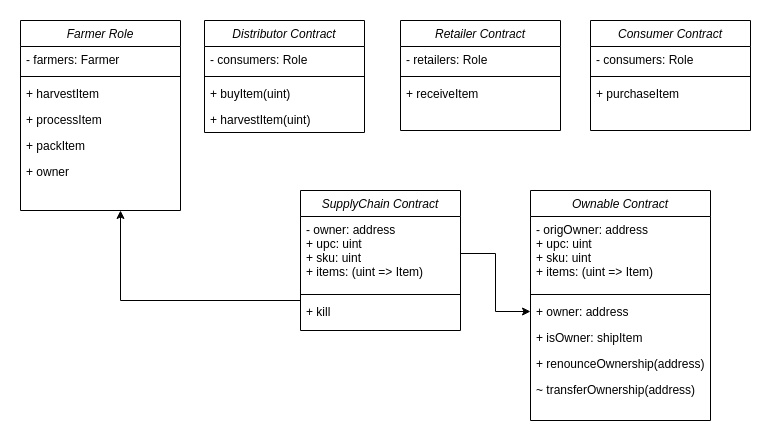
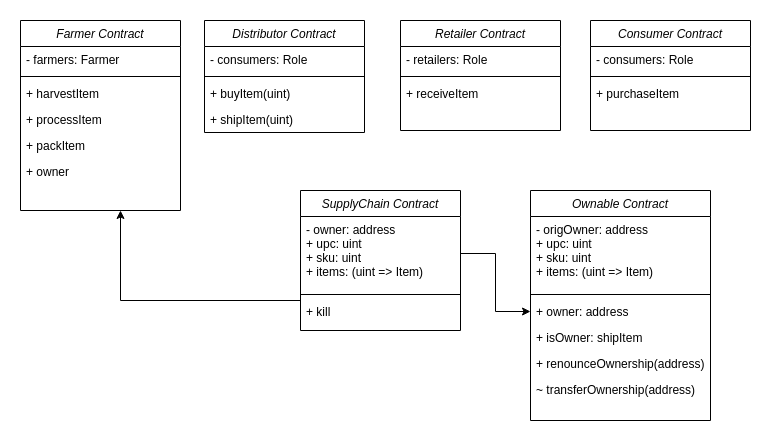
node "Farmer Role": label "Farmer Role" -> "Farmer Contract"
node "+ harvestItem(uint)": label "+ harvestItem(uint)" -> "+ shipItem(uint)"
